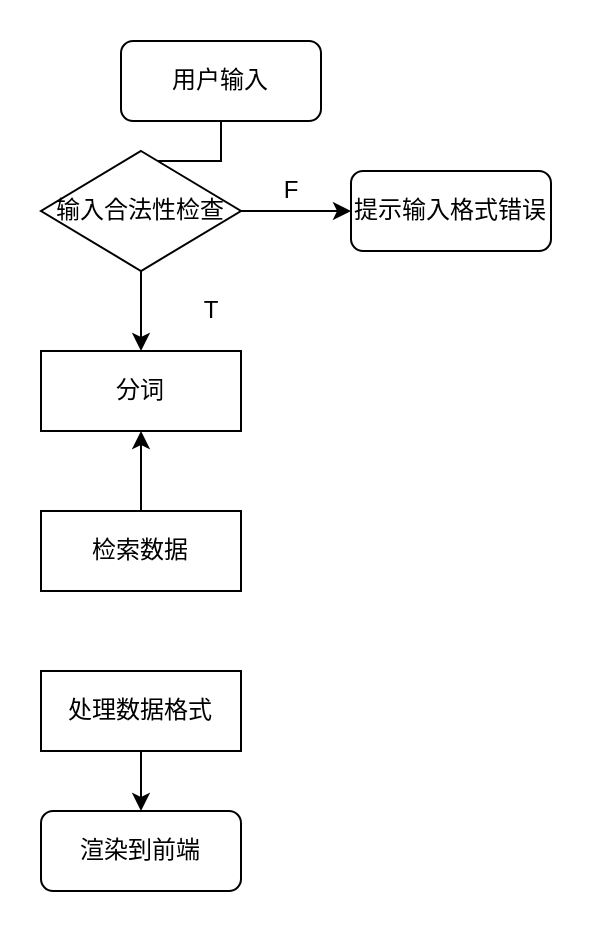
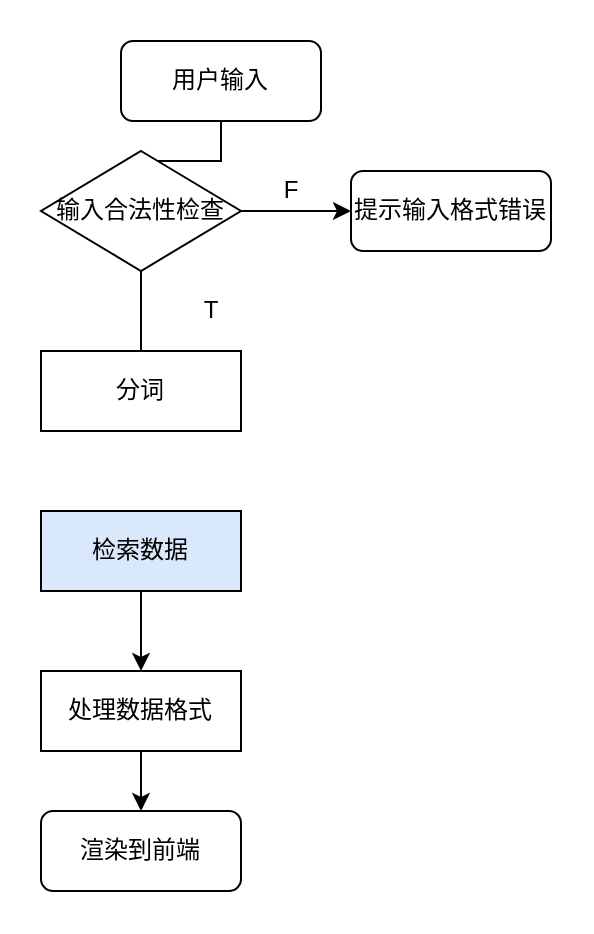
edge "输入合法性检查" -> "分词": arrowhead classic -> none
edge "检索数据" -> "分词": now "检索数据" -> "处理数据格式"
node "检索数据": fillcolor #ffffff -> #dae8fc
